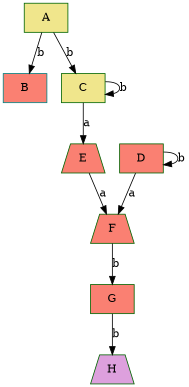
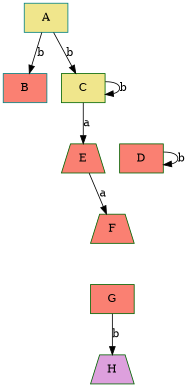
node "A": color darkgreen -> teal
edge "D" -> "F": removed, label "a"
edge "F" -> "G": removed, label "b"
